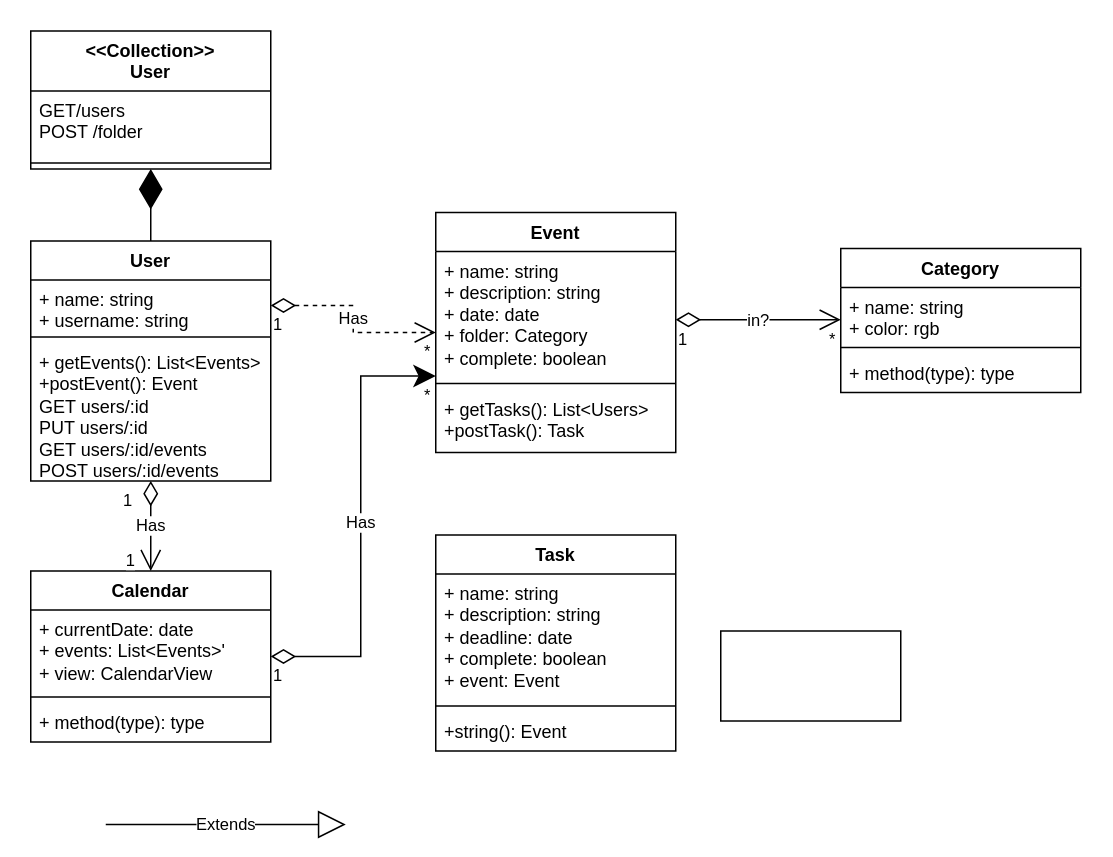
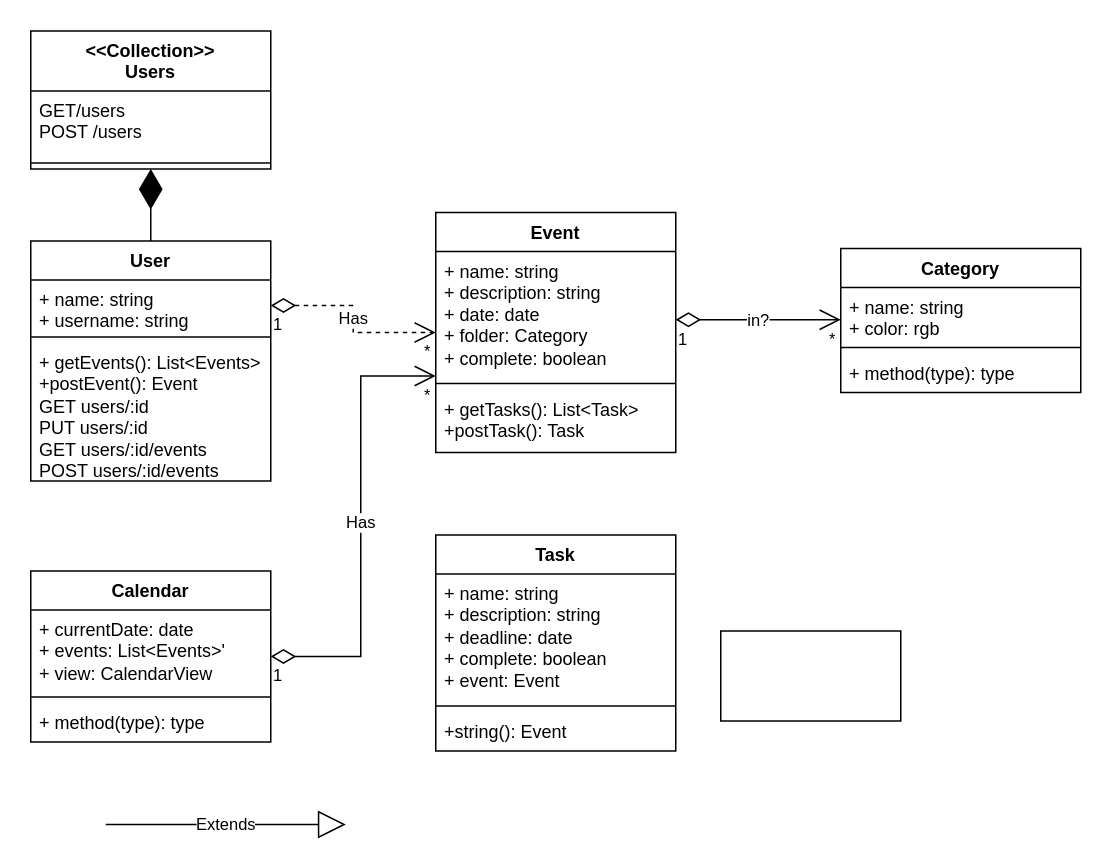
node "<<Collection>> User": label "<<Collection>> User" -> "<<Collection>> Users"
node "GET/users POST /folder": label "GET/users POST /folder" -> "GET/users POST /users"
edge "Event" -- "Calendar": arrowhead classic -> open
node "+ getTasks(): List<Users> +postTask(): Task": label "+ getTasks(): List<Users> +postTask(): Task" -> "+ getTasks(): List<Task> +postTask(): Task"
edge "User" -- "Calendar": removed, labels "1", "Has", "1"
